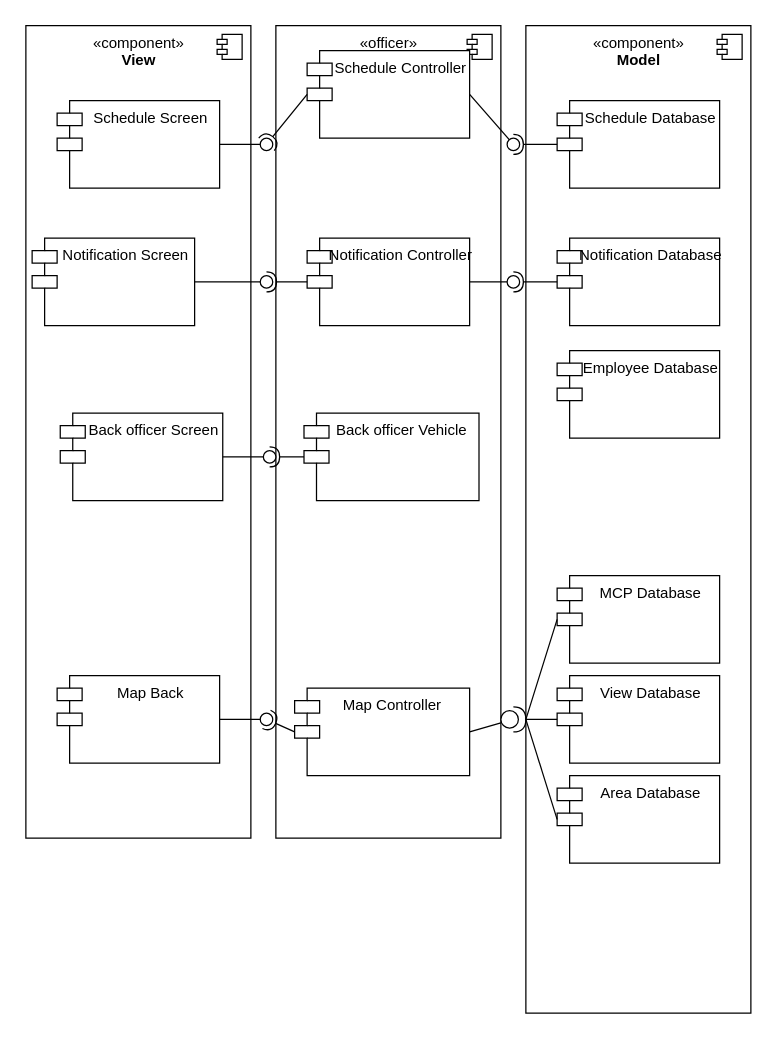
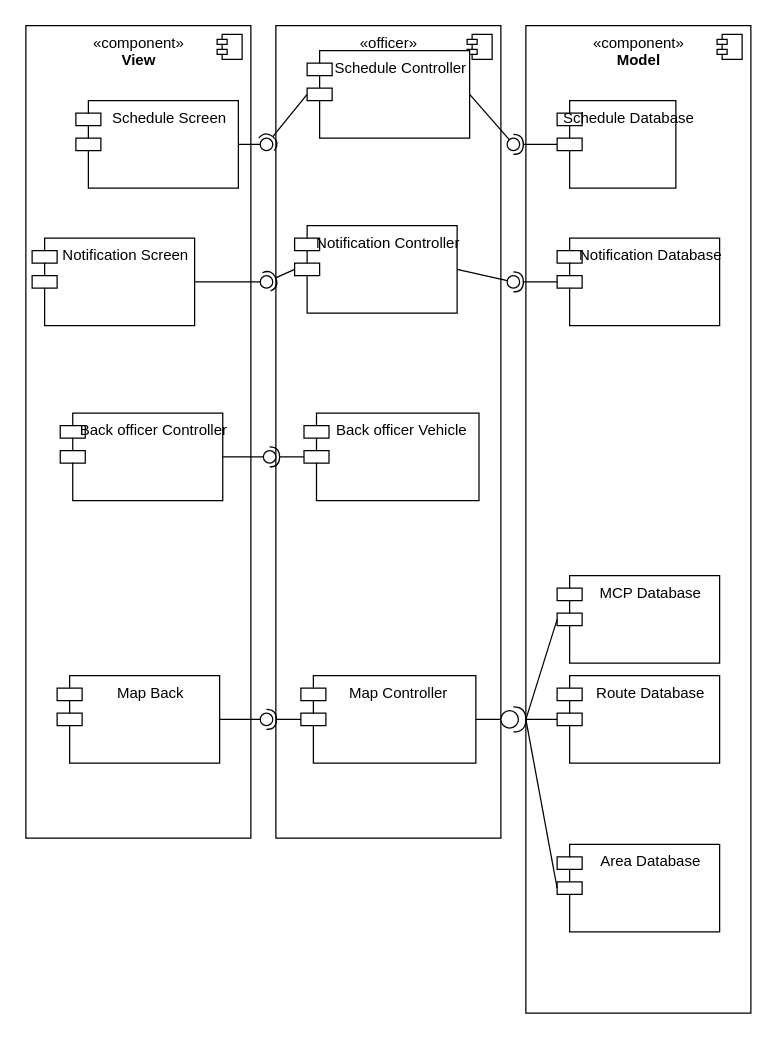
node "Schedule Screen": moved (138, 144) -> (157, 144)
node "Schedule Database": size 163x88 -> 119x88
node "Notification Controller": moved (388, 282) -> (376, 269)
node "Employee Database": removed
node "Back officer Screen": label "Back officer Screen" -> "Back officer Controller"
node "View Database": label "View Database" -> "Route Database"
node "Map Controller": moved (382, 732) -> (388, 719)
node "Area Database": moved (638, 819) -> (638, 888)
